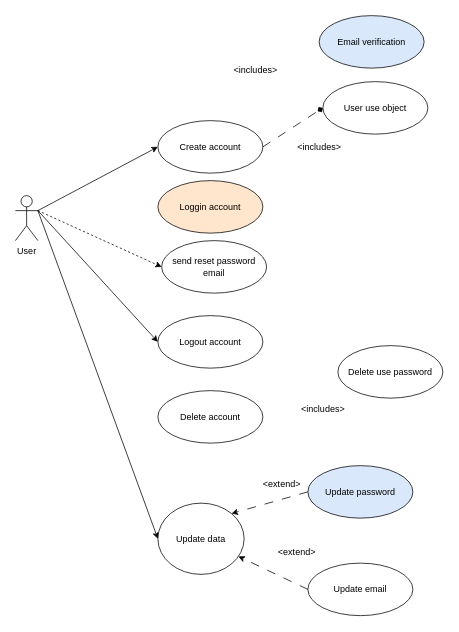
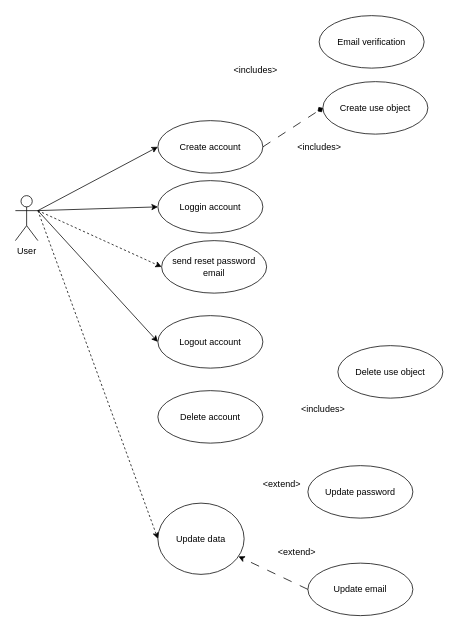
node "Email verification": fillcolor #dae8fc -> #ffffff
node "User use object": label "User use object" -> "Create use object"
edge "User" -> "Loggin account": added
node "Loggin account": fillcolor #ffe6cc -> #ffffff
node "Delete use password": label "Delete use password" -> "Delete use object"
edge "User" -> "Update data": style solid -> dashed
node "Update password": fillcolor #dae8fc -> #ffffff
edge "Update password" -> "Update data": removed
